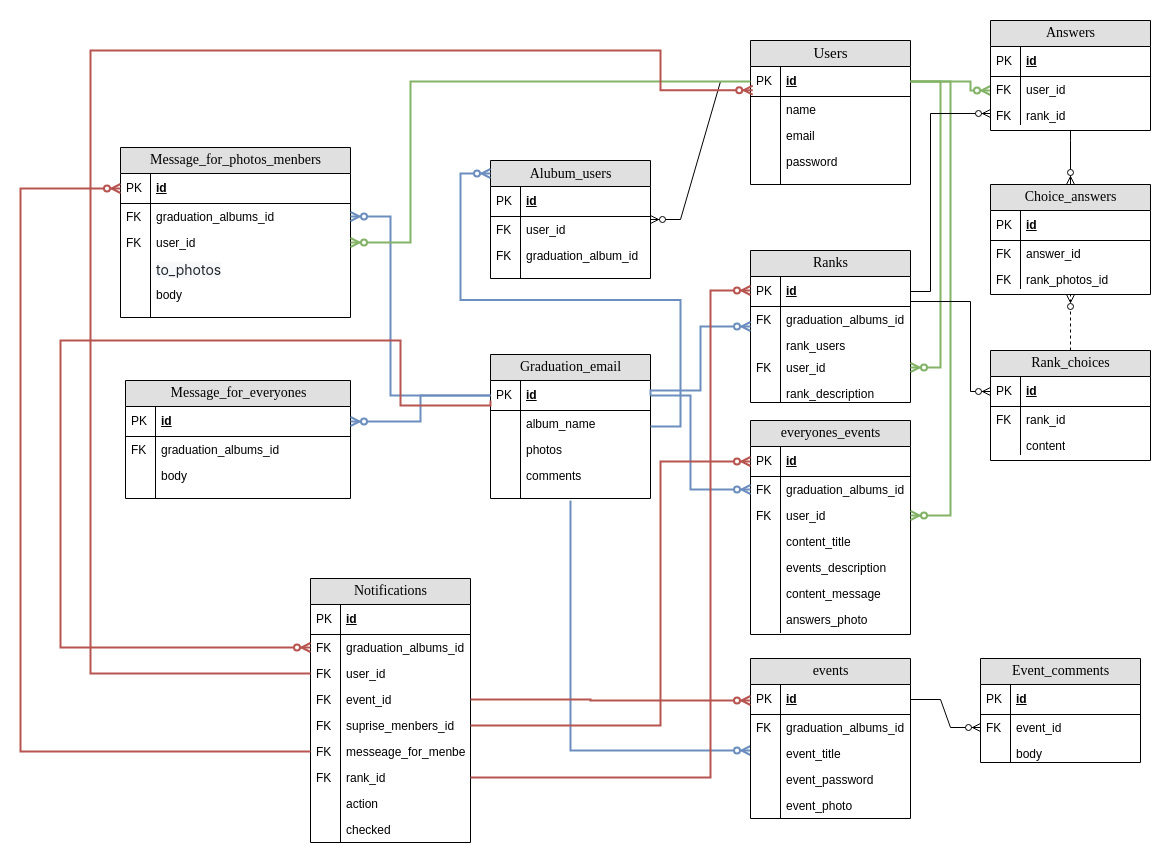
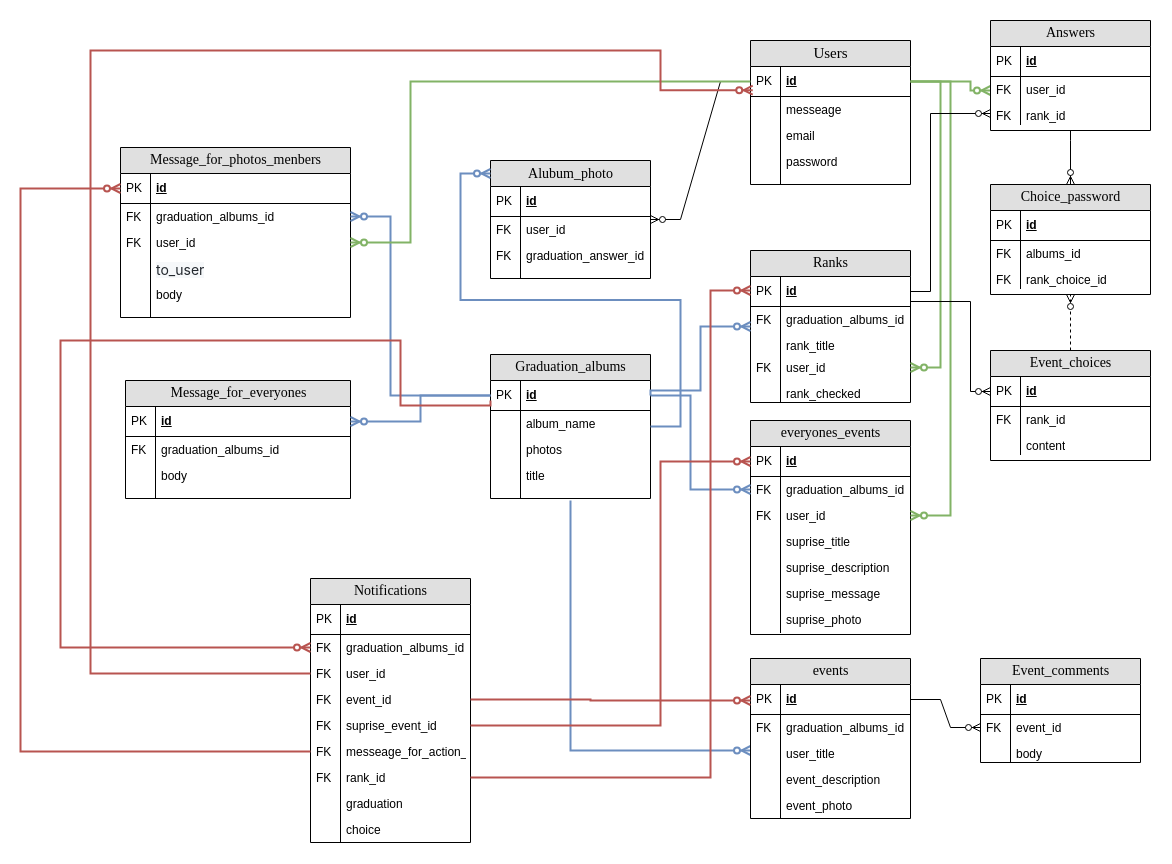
node "name": label "name" -> "messeage"
node "Alubum_users": label "Alubum_users" -> "Alubum_photo"
node "Choice_answers": label "Choice_answers" -> "Choice_password"
node "answer_id": label "answer_id" -> "albums_id"
node "graduation_album_id": label "graduation_album_id" -> "graduation_answer_id"
node "to_photos": label "to_photos" -> "to_user"
node "rank_photos_id": label "rank_photos_id" -> "rank_choice_id"
node "rank_users": label "rank_users" -> "rank_title"
node "Rank_choices": label "Rank_choices" -> "Event_choices"
node "Graduation_email": label "Graduation_email" -> "Graduation_albums"
node "rank_description": label "rank_description" -> "rank_checked"
node "comments": label "comments" -> "title"
node "content_title": label "content_title" -> "suprise_title"
node "events_description": label "events_description" -> "suprise_description"
node "content_message": label "content_message" -> "suprise_message"
node "answers_photo": label "answers_photo" -> "suprise_photo"
node "suprise_menbers_id": label "suprise_menbers_id" -> "suprise_event_id"
node "event_title": label "event_title" -> "user_title"
node "messeage_for_menber_id": label "messeage_for_menber_id" -> "messeage_for_action_id"
node "event_password": label "event_password" -> "event_description"
node "action": label "action" -> "graduation"
node "checked": label "checked" -> "choice"
